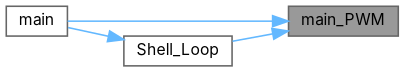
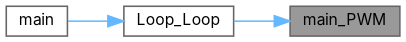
edge "main" -> "main_PWM": removed
node "Shell_Loop": label "Shell_Loop" -> "Loop_Loop"
